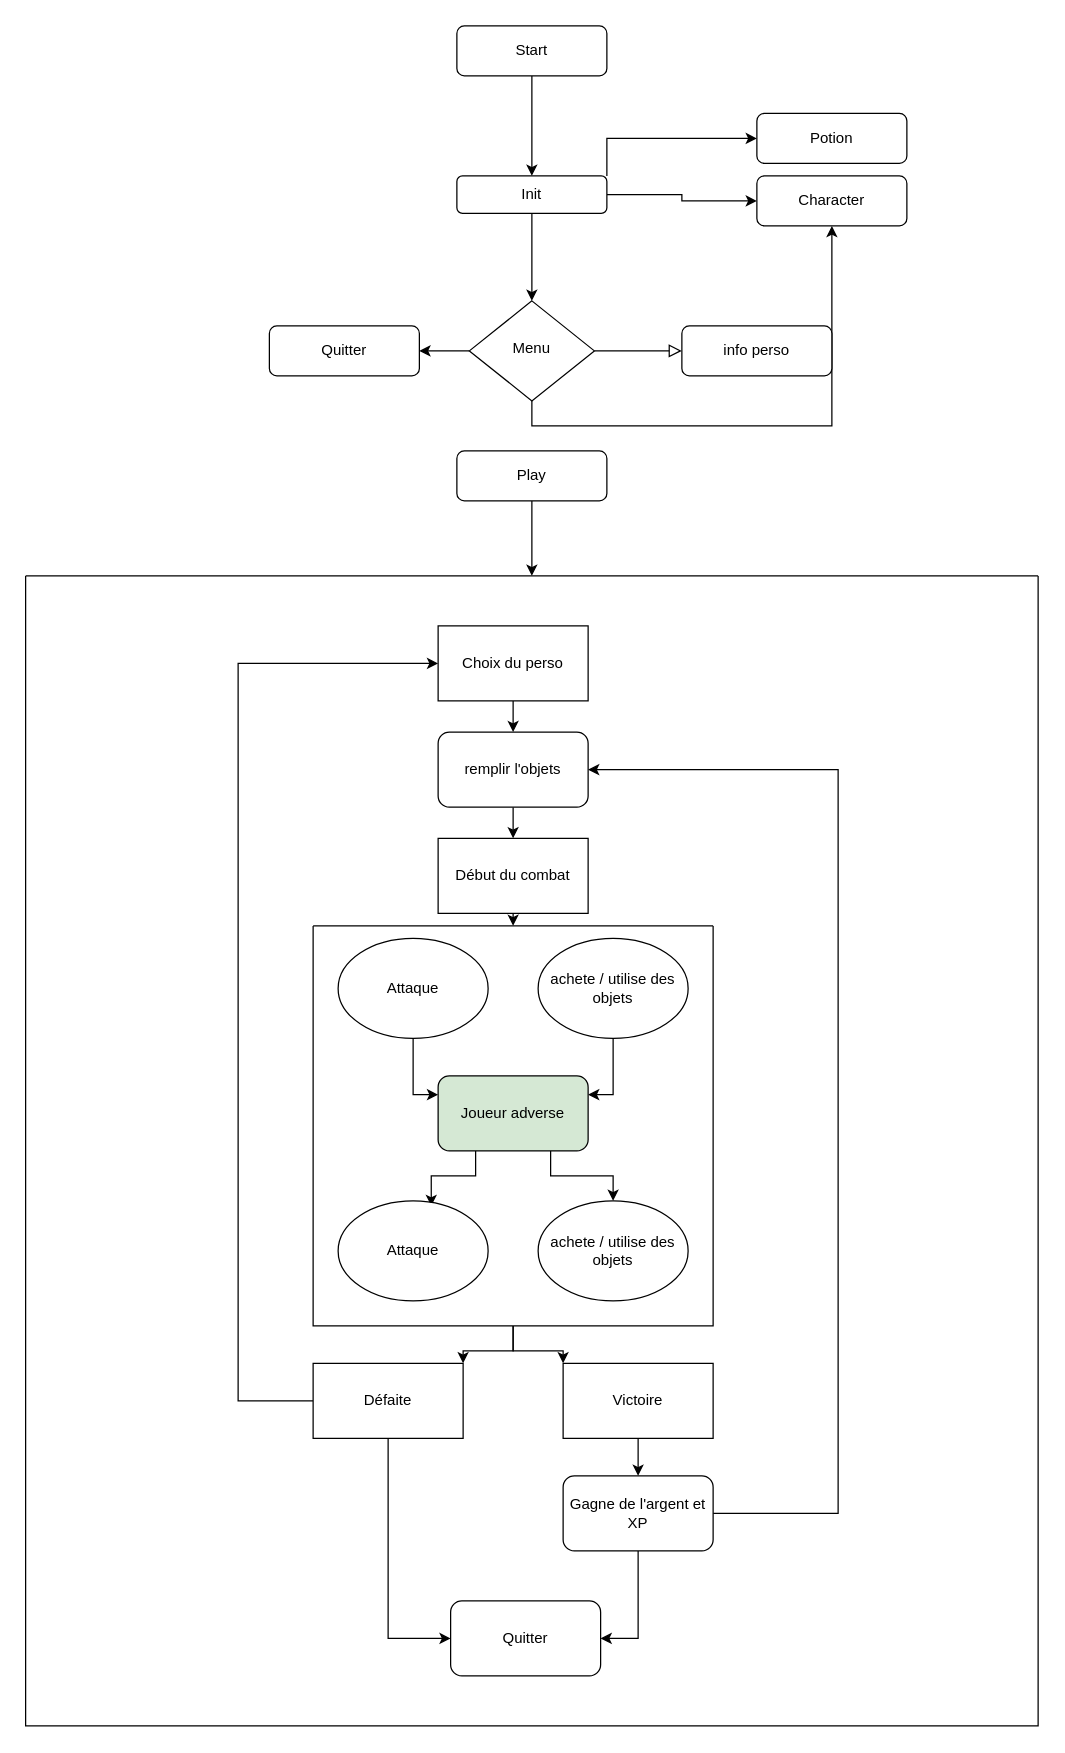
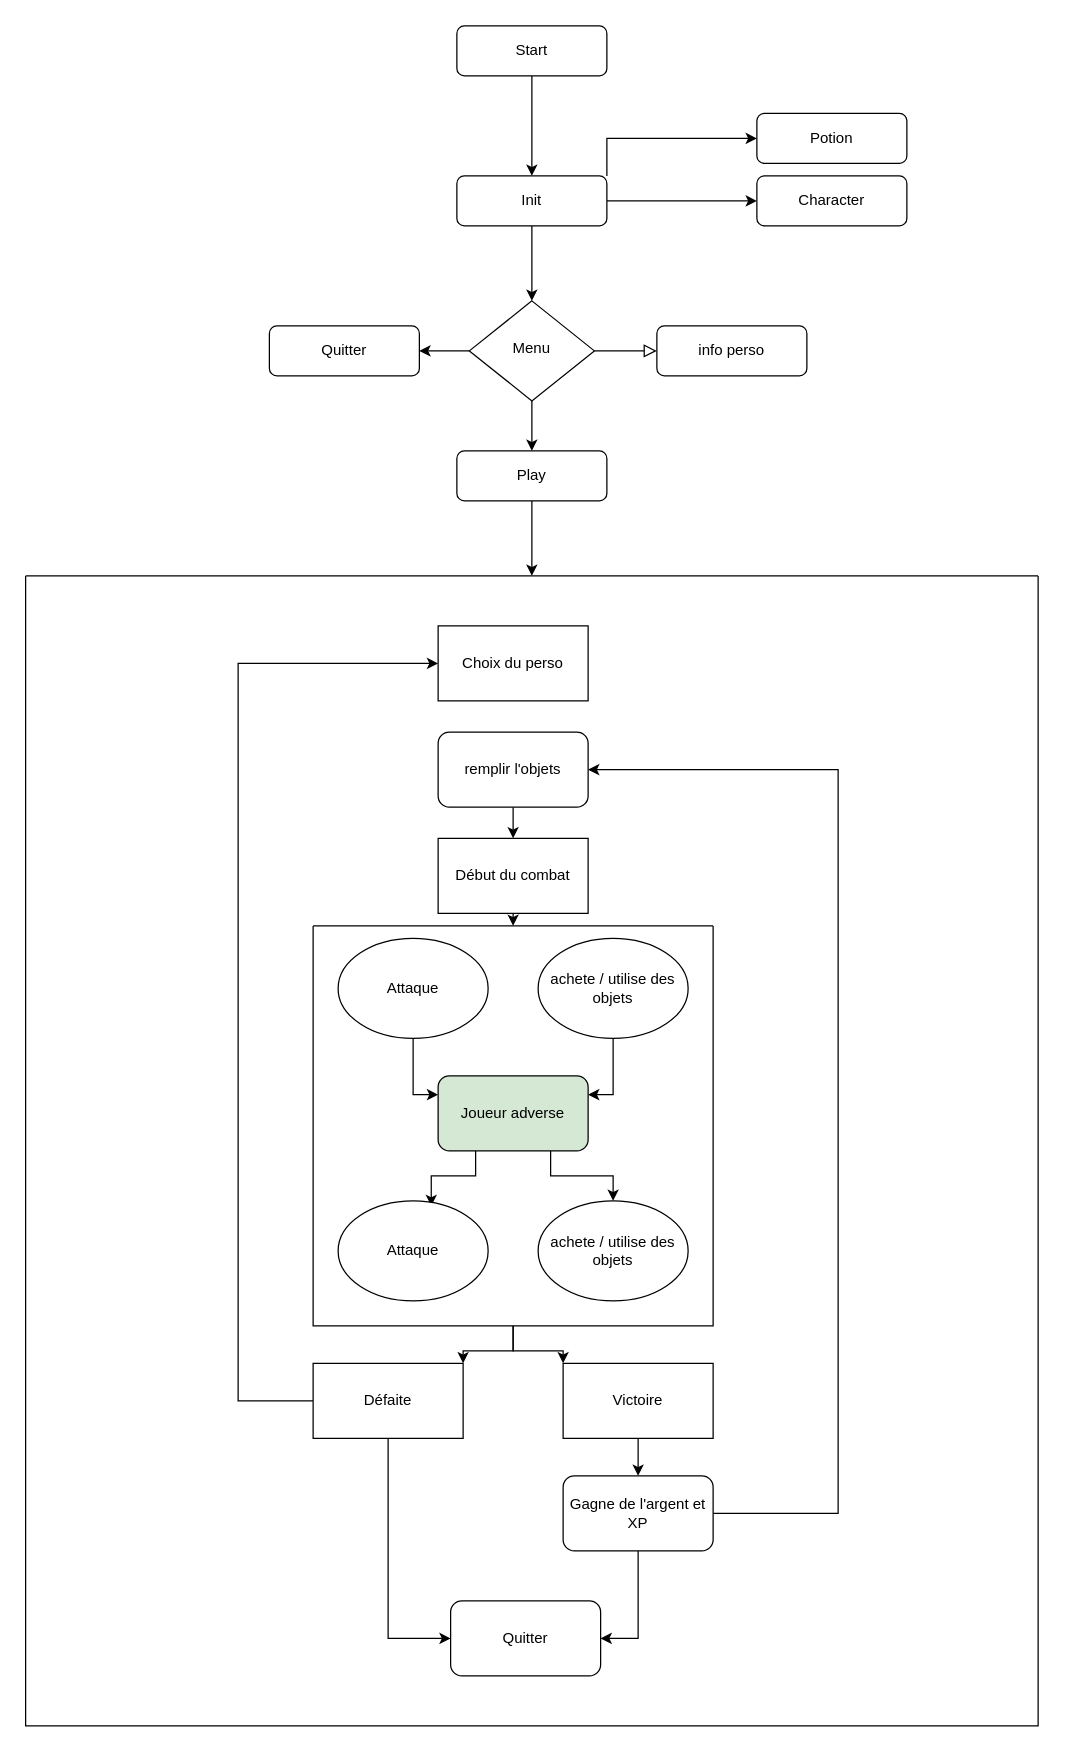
node "Init": size 150x38 -> 150x50
node "info perso": moved (757, 351) -> (732, 351)
edge "Menu" -> "Character": now "Menu" -> "Play"
edge "Choix du perso" -> "remplir l'objets": removed
